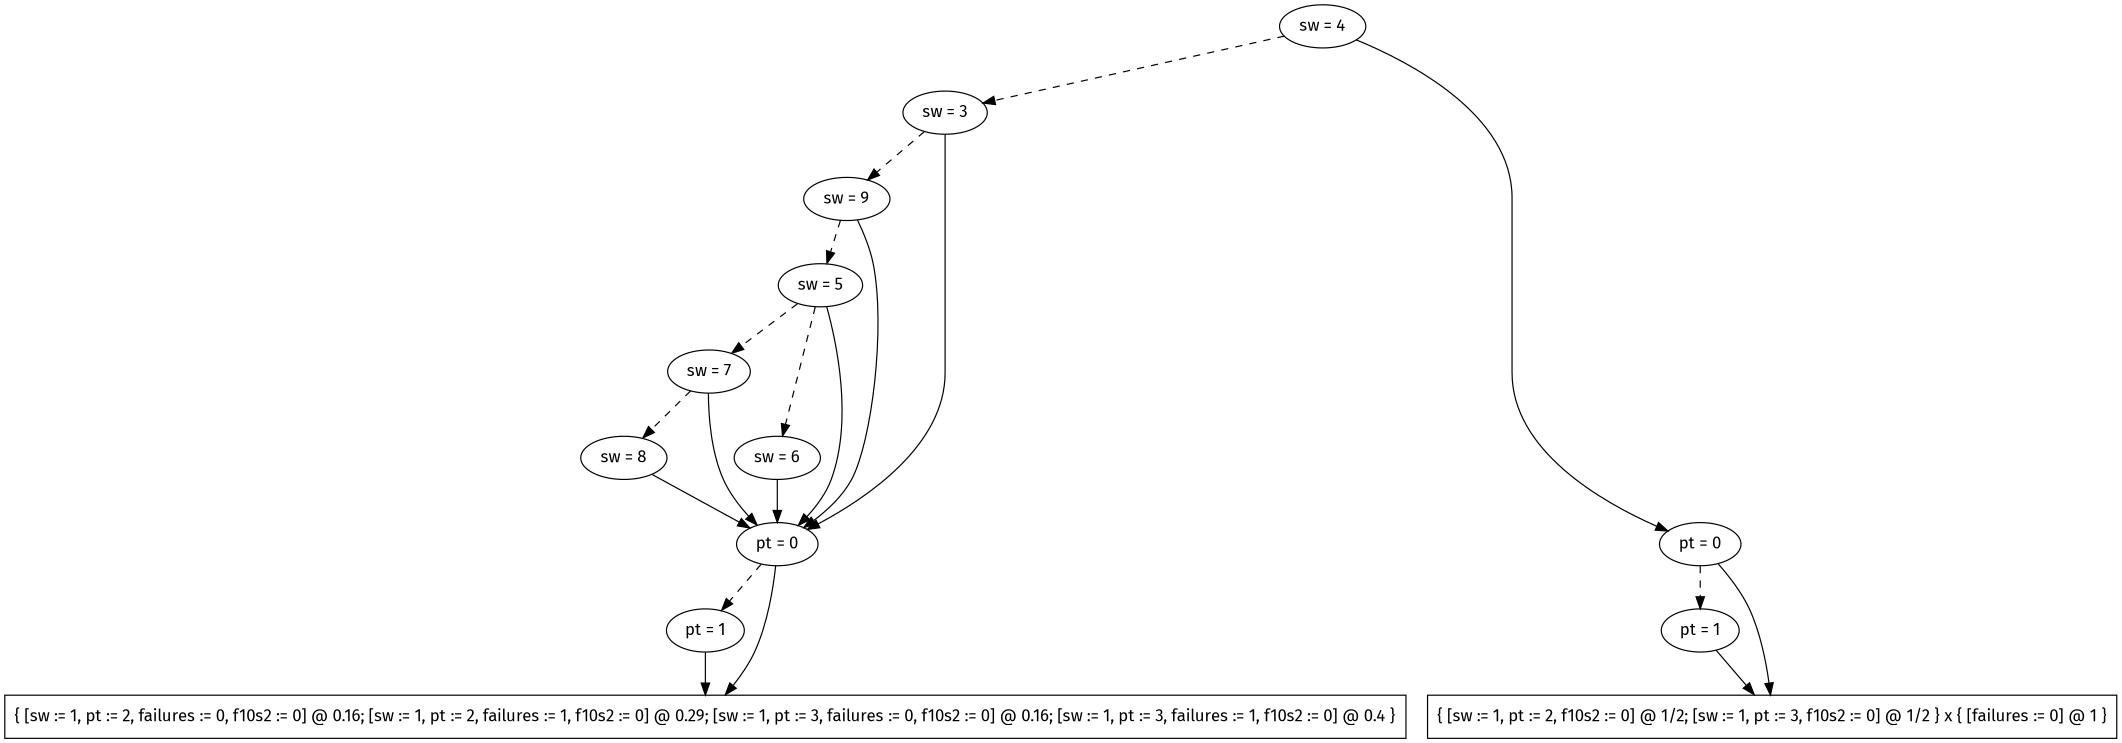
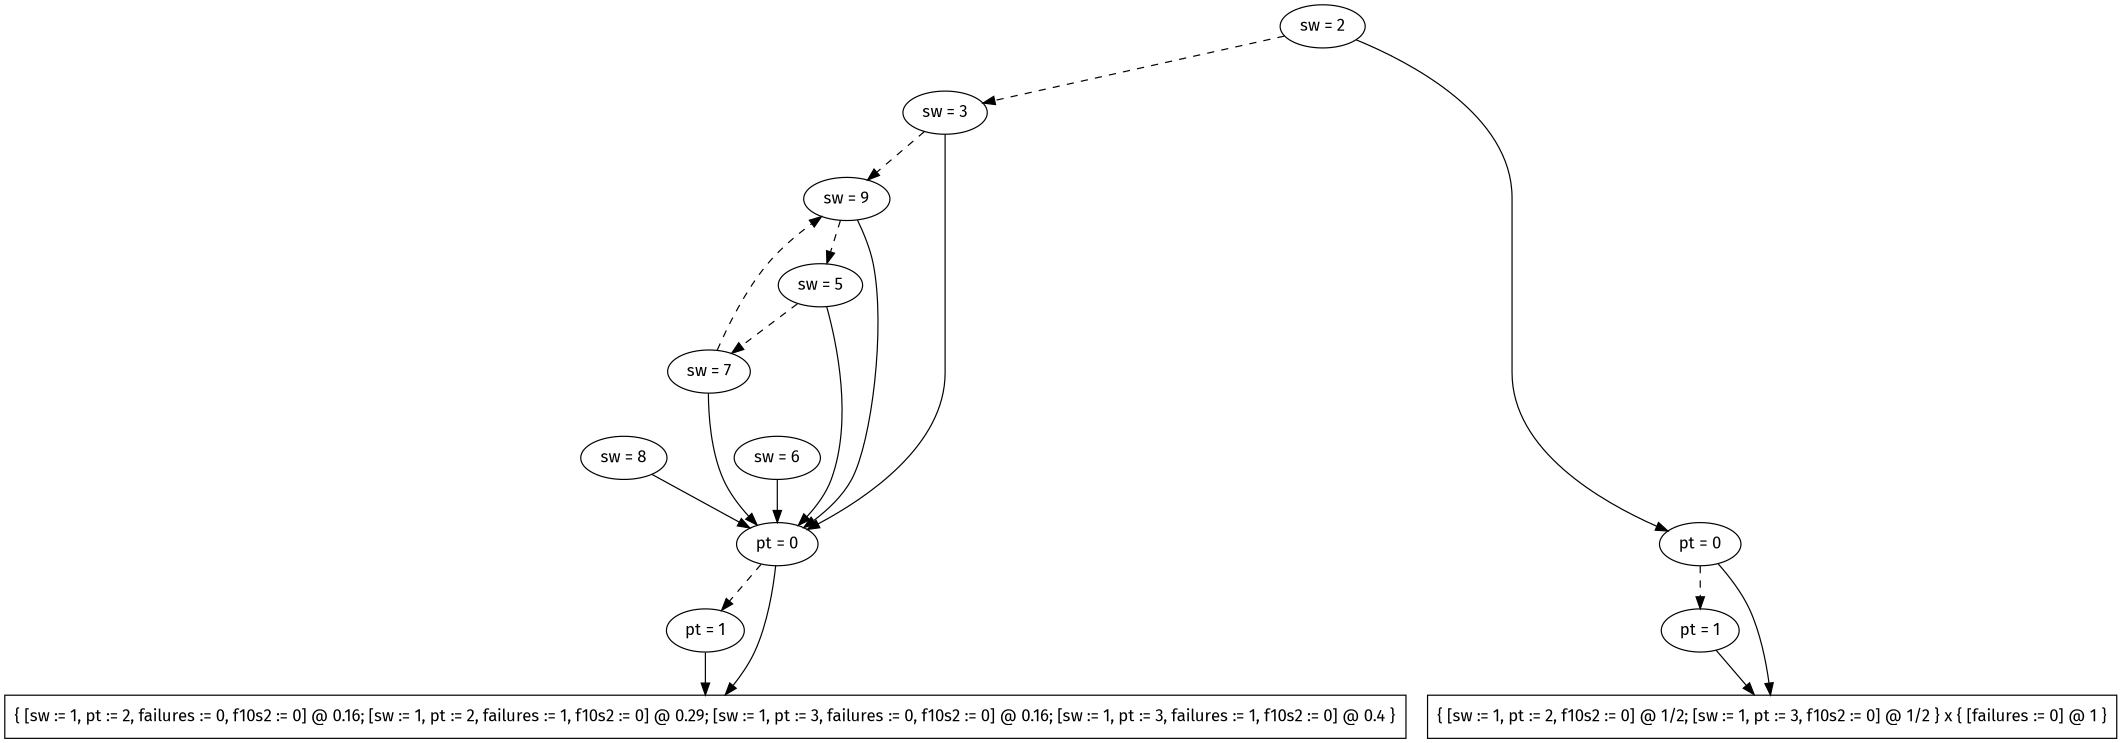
node "sw = 4": label "sw = 4" -> "sw = 2"
edge "sw = 5" -> "sw = 6": removed
edge "sw = 7" -> "sw = 8": now "sw = 7" -> "sw = 9"
